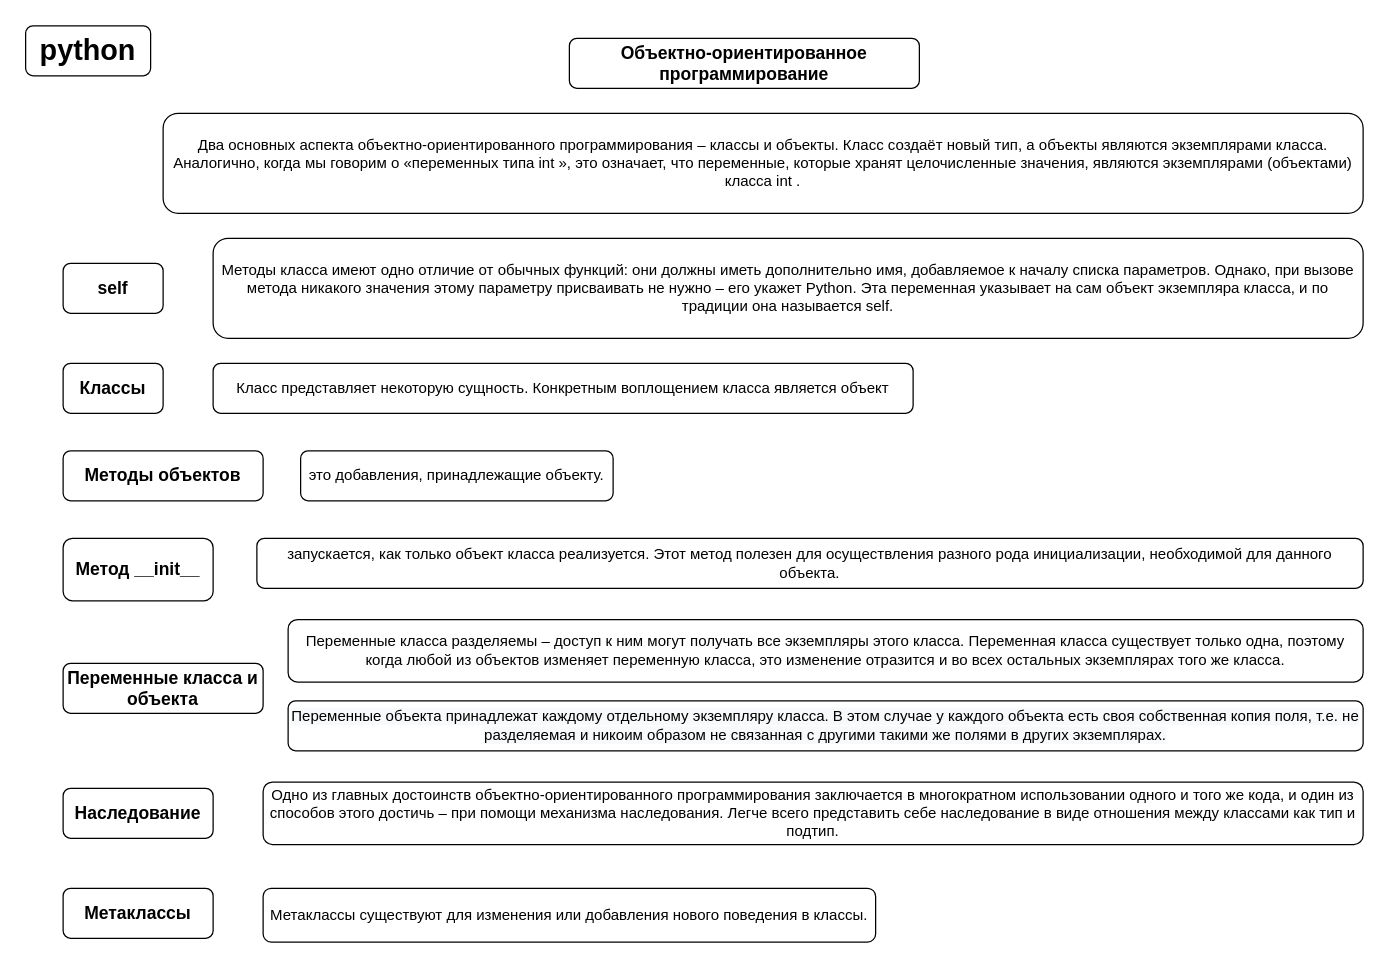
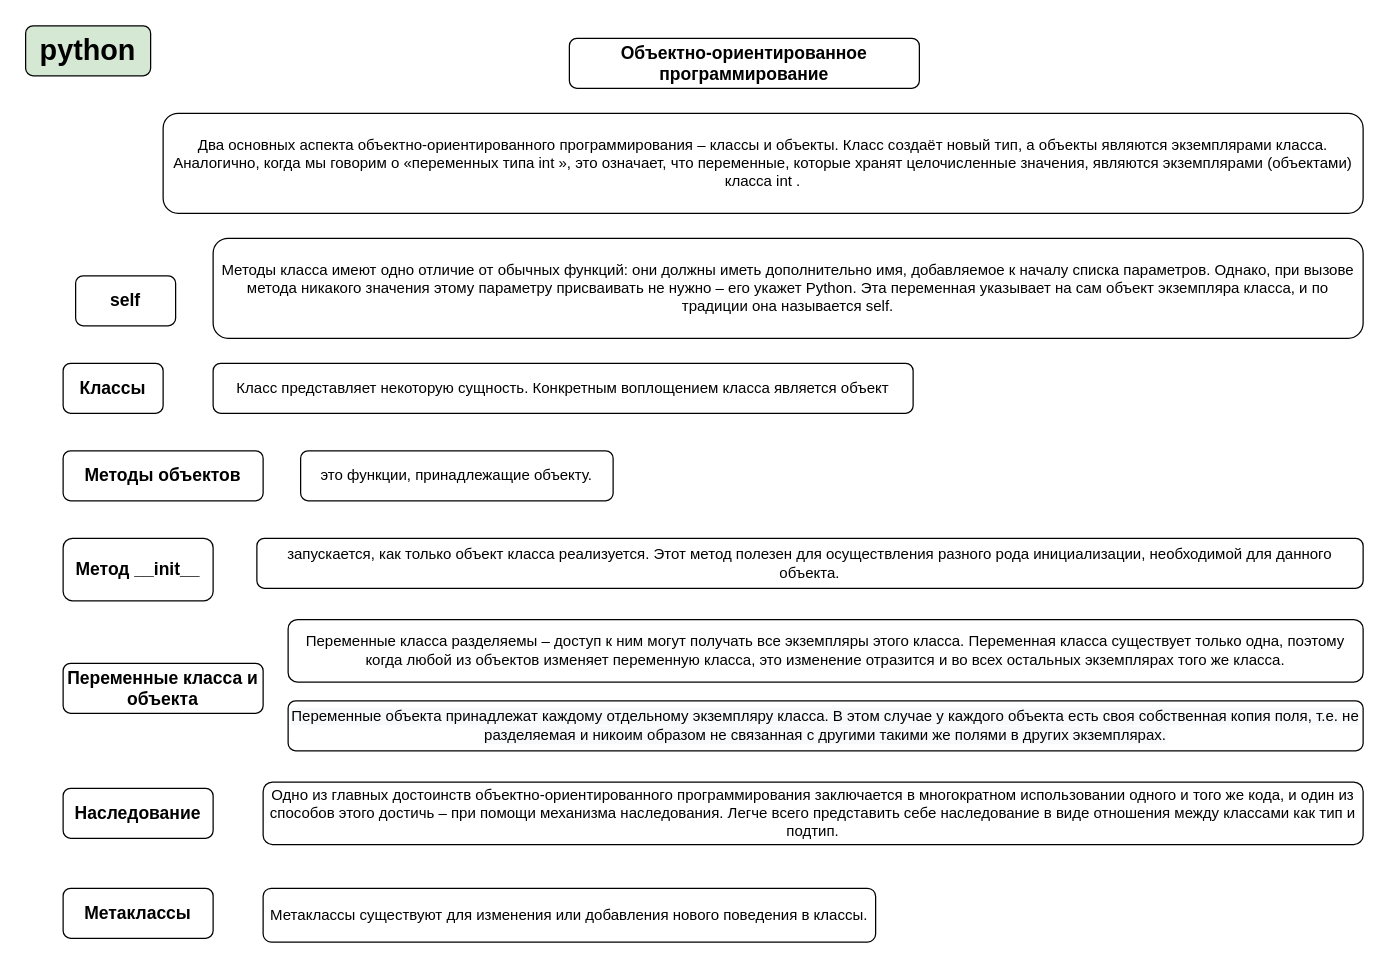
node "python": fillcolor #ffffff -> #d5e8d4
node "self": moved (113, 288) -> (126, 301)
node "это добавления, принадлежащие объекту.": label "это добавления, принадлежащие объекту." -> "это функции, принадлежащие объекту."
